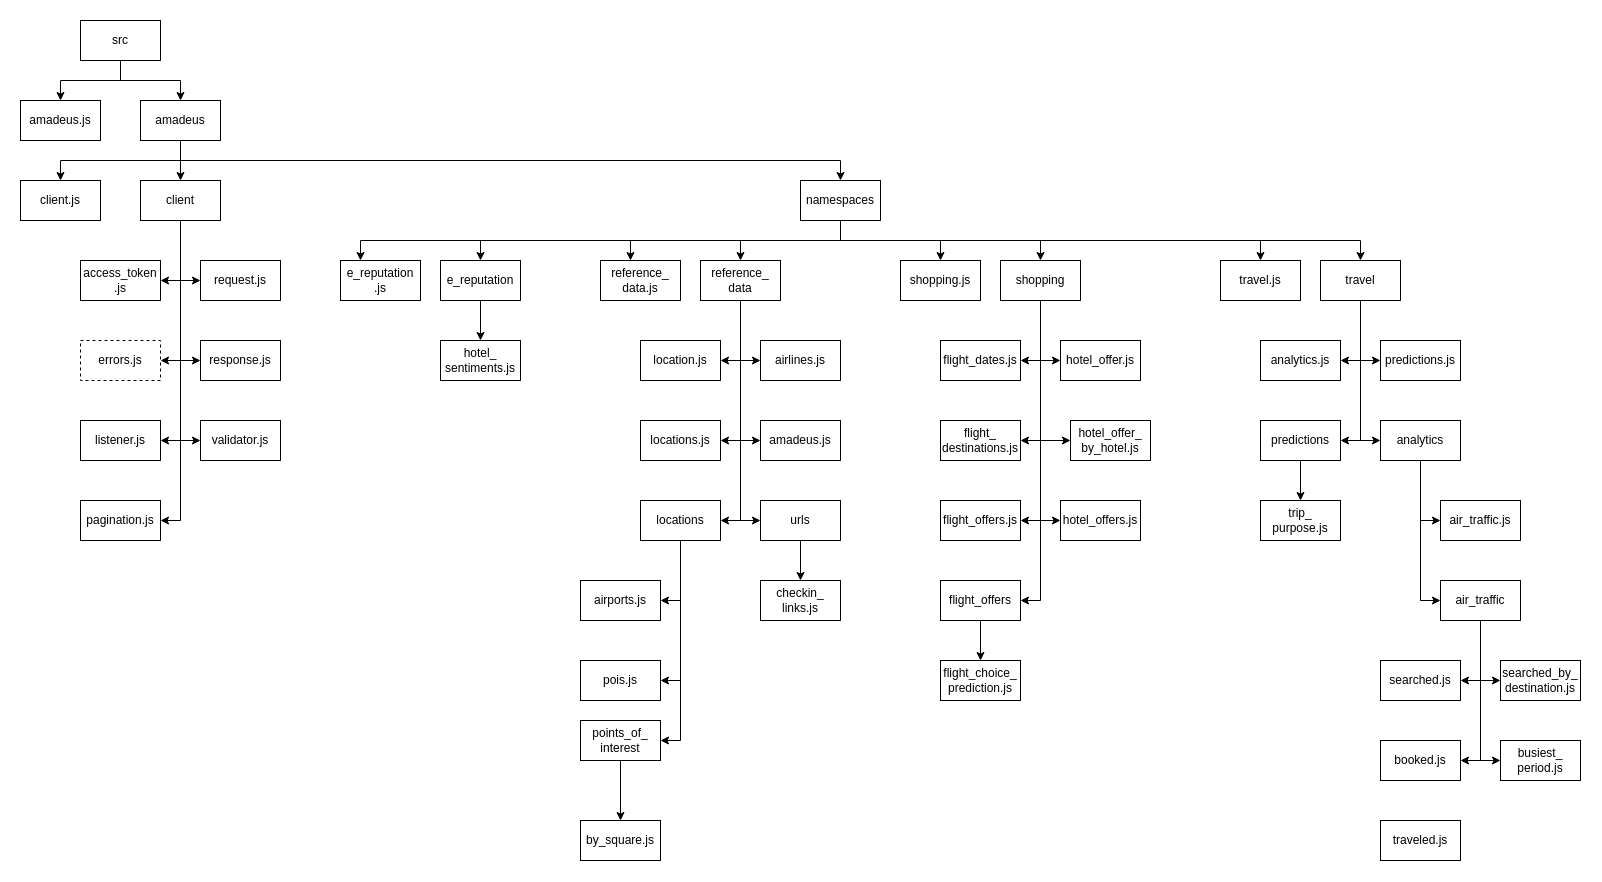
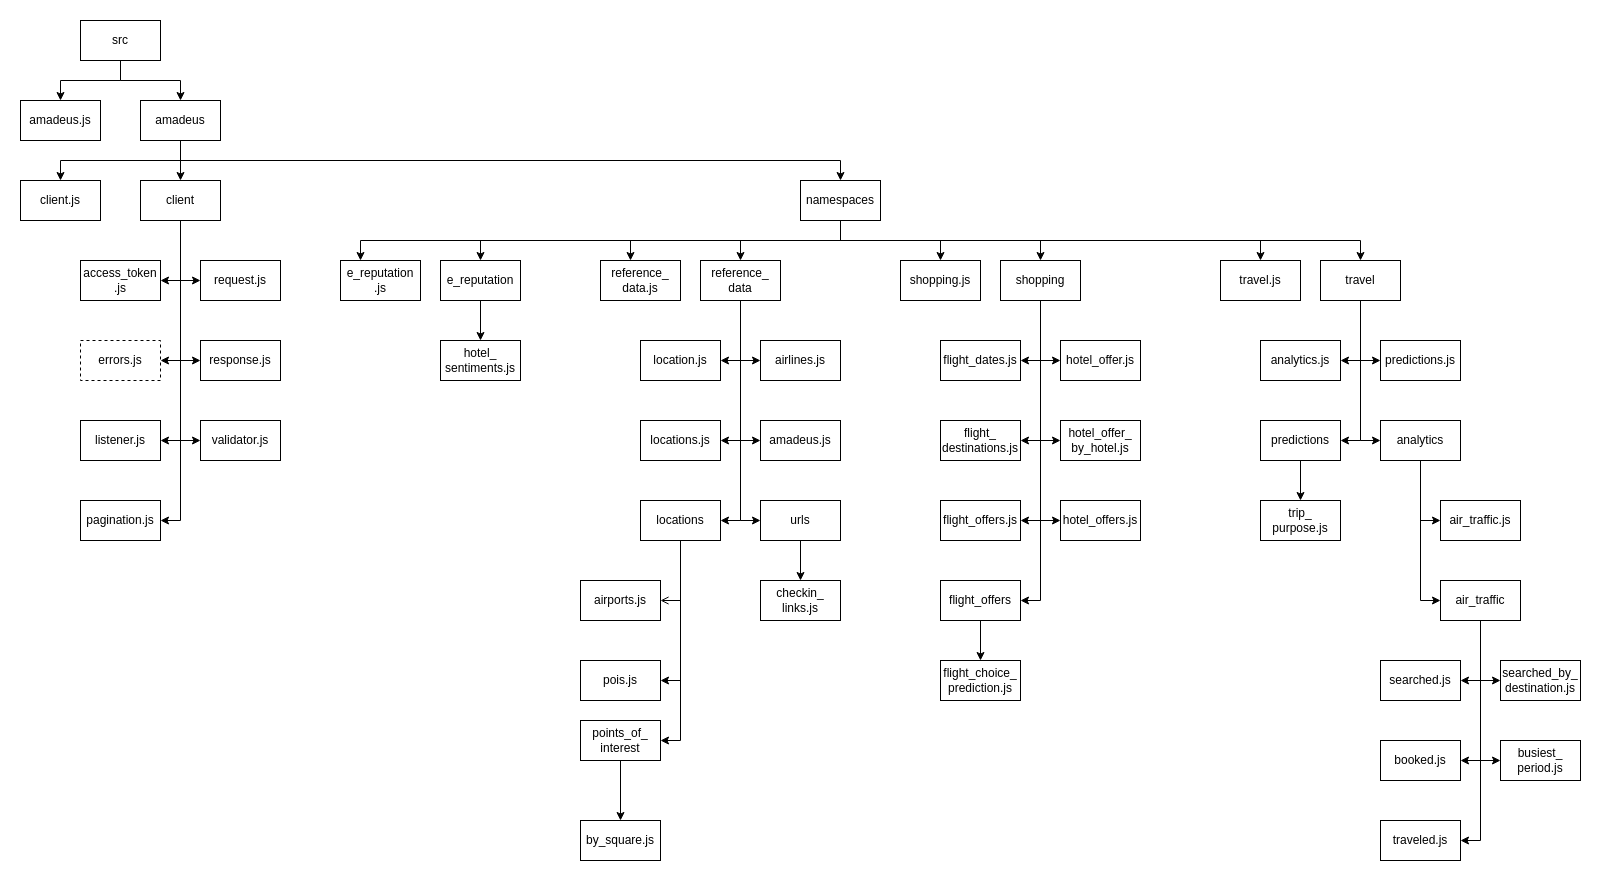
node "hotel_offer_ by_hotel.js": moved (1111, 441) -> (1101, 441)
edge "locations" -> "airports.js": arrowhead classic -> open
edge "air_traffic" -> "traveled.js": added
